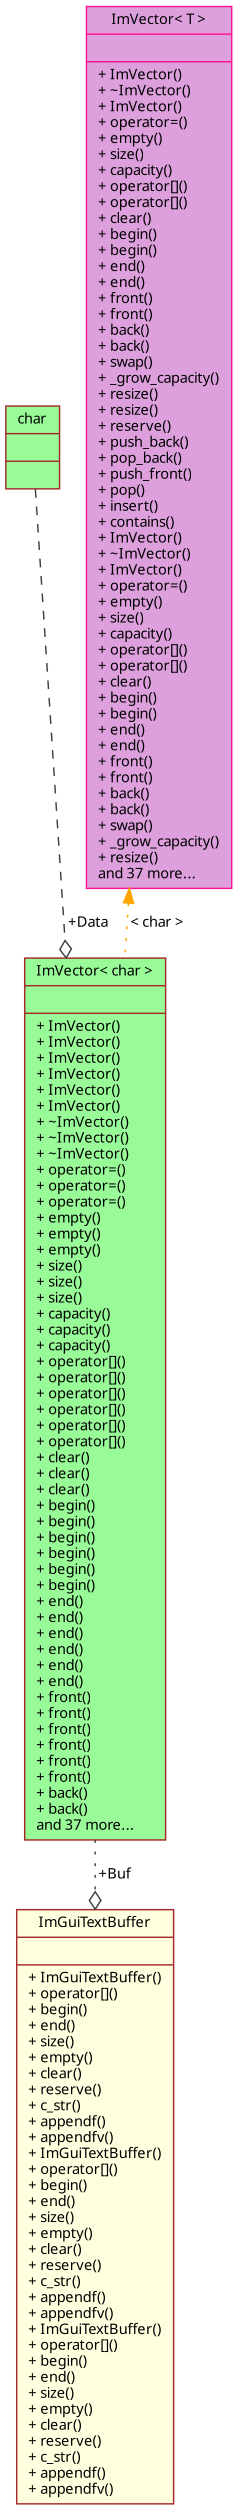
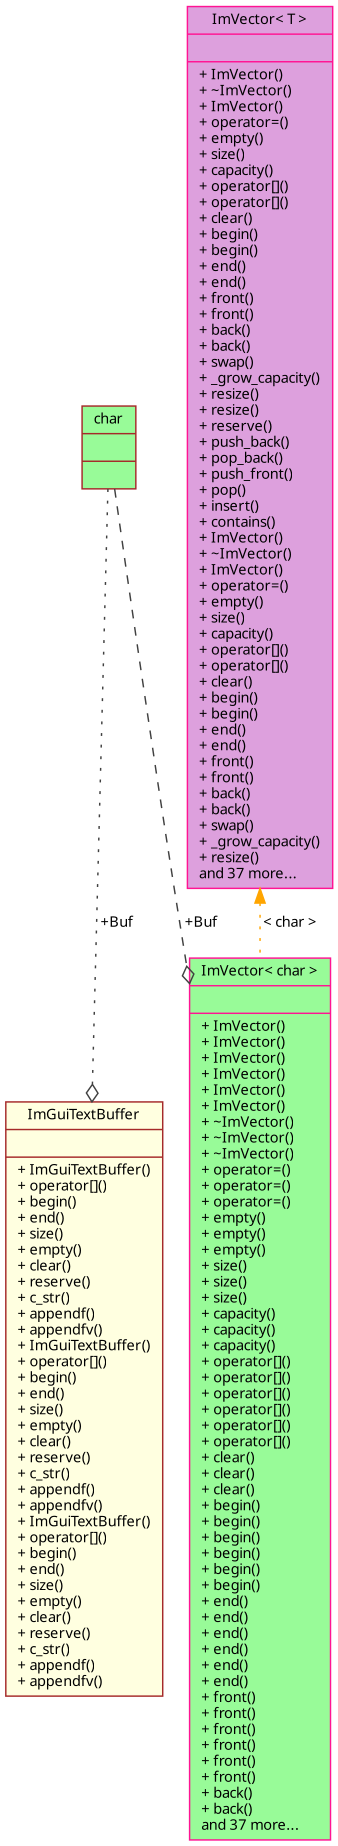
edge "char" -> "ImVector< char >": label " +Data" -> " +Buf"
node "ImVector< char >": color brown -> deeppink
edge "ImVector< char >" -> "ImGuiTextBuffer": now "char" -> "ImGuiTextBuffer"
